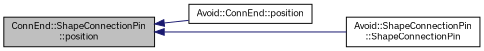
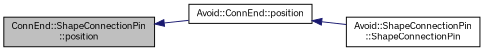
edge "Avoid::ShapeConnectionPin ::ShapeConnectionPin" -> "ConnEnd::ShapeConnectionPin ::position": now "Avoid::ShapeConnectionPin ::ShapeConnectionPin" -> "Avoid::ConnEnd::position"
